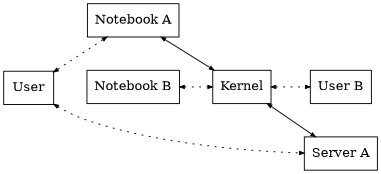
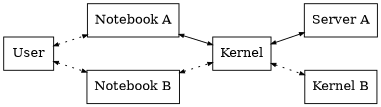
node "User B": label "User B" -> "Kernel B"
edge "User" -- "Server A": now "User" -- "Notebook B"
